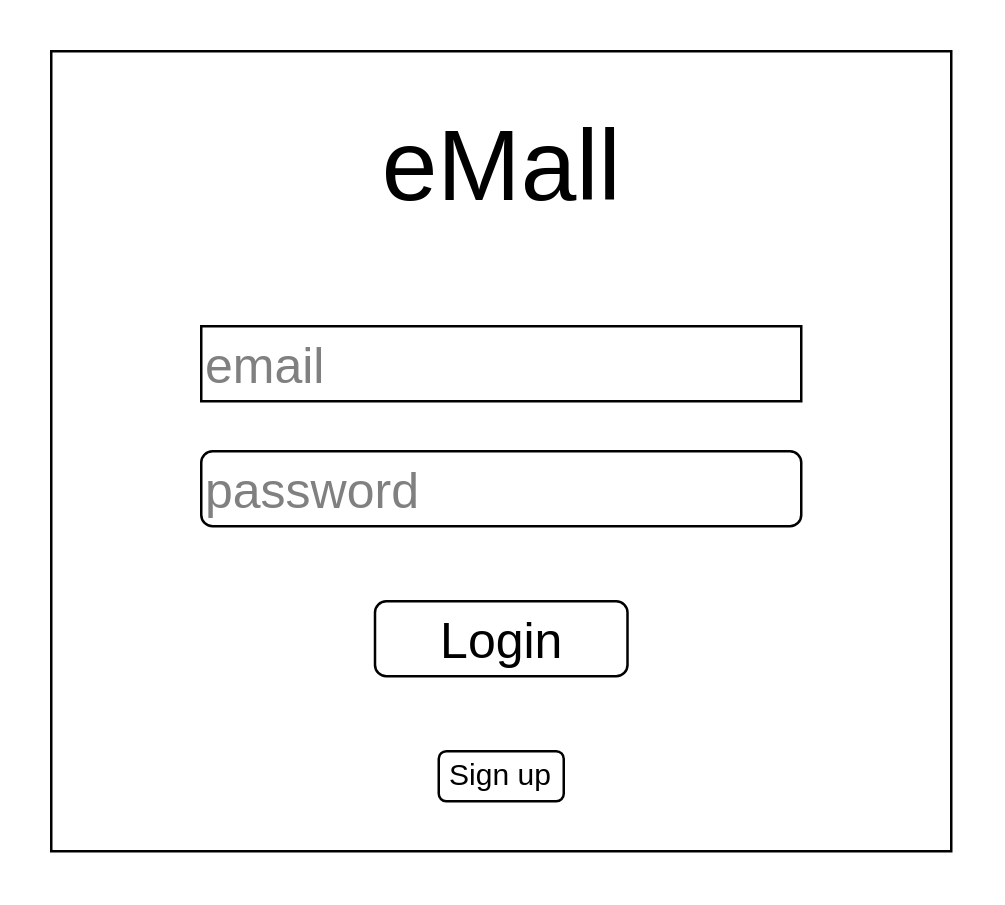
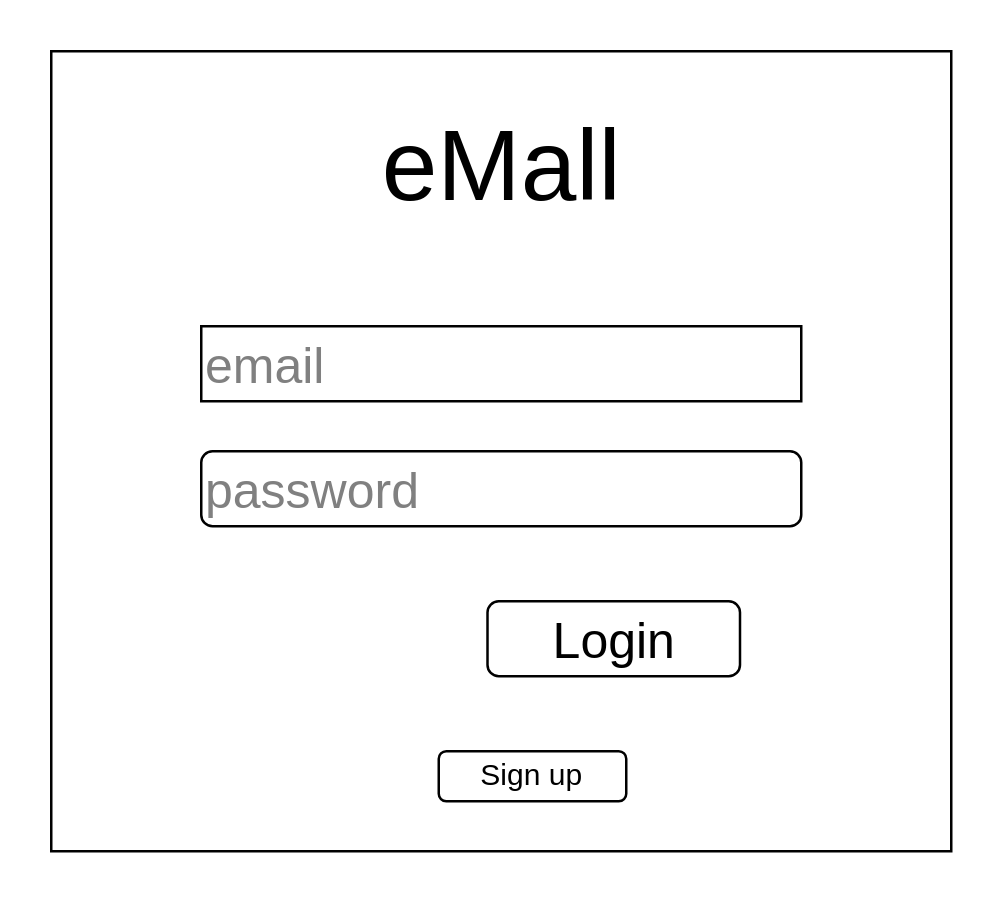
node "Login": moved (501, 639) -> (614, 639)
node "Sign up": size 125x50 -> 188x50
